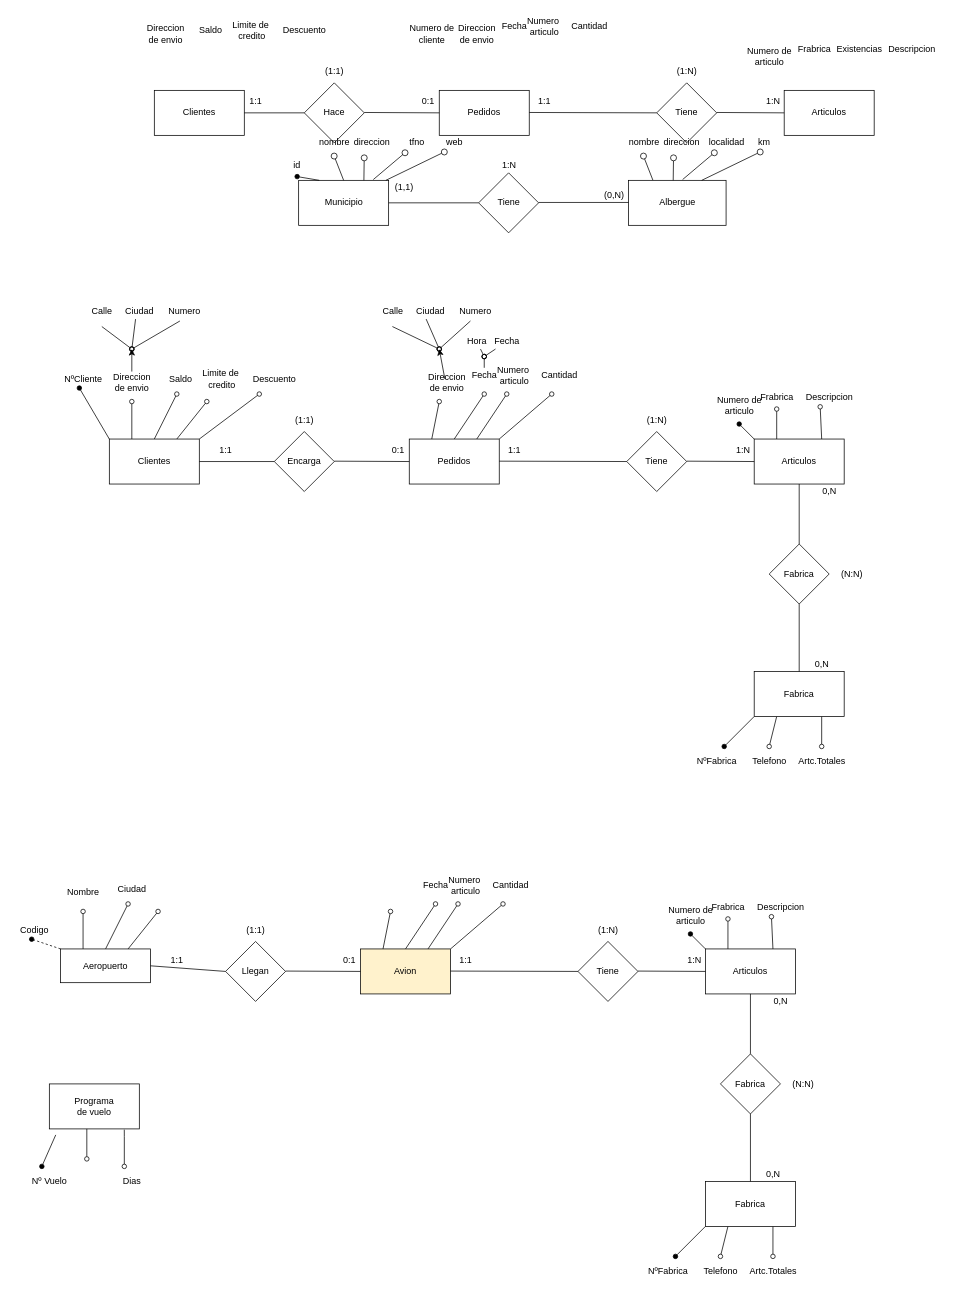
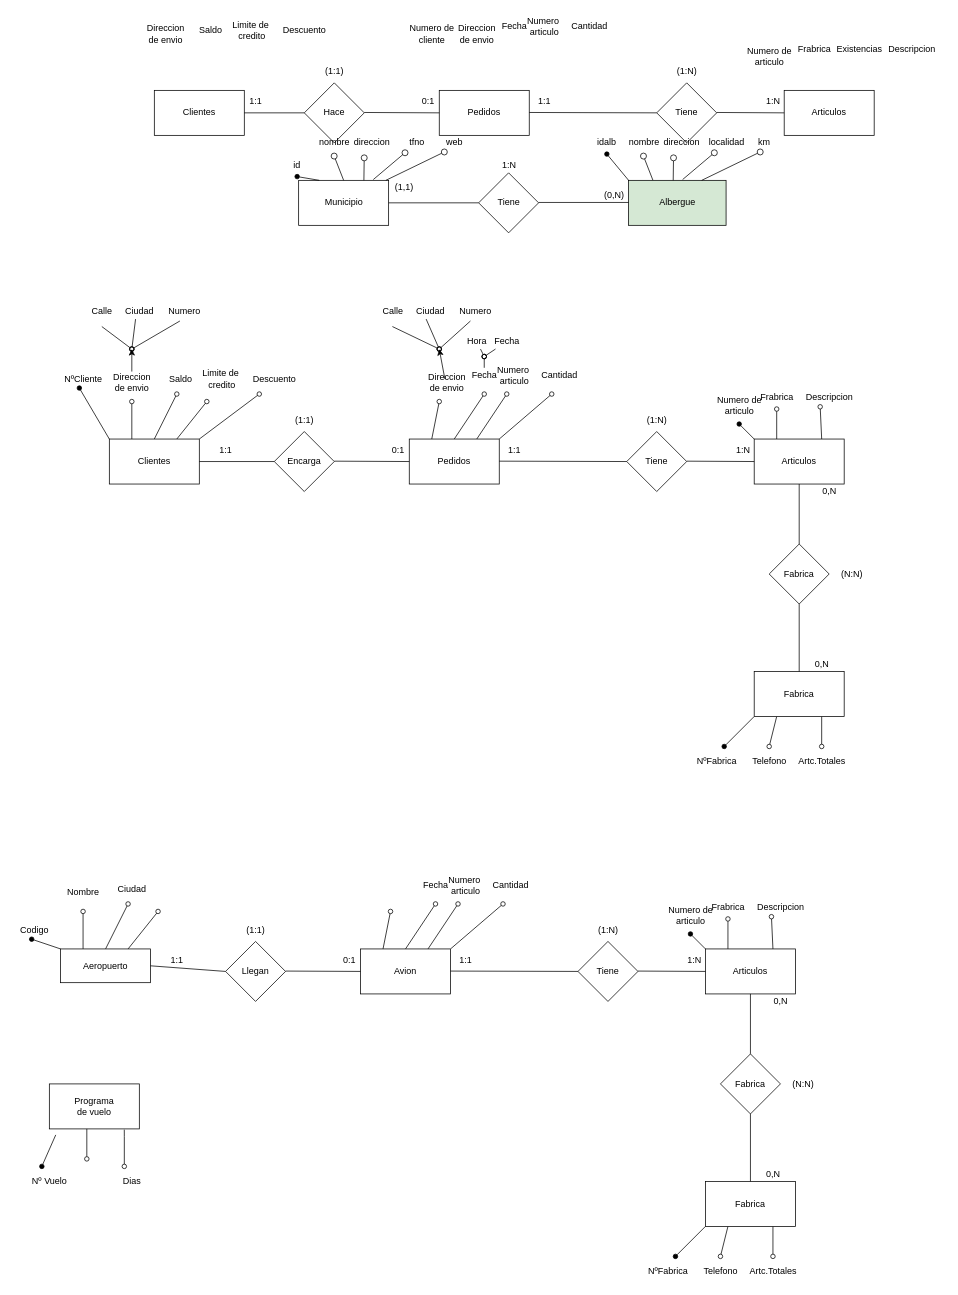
node "idalb": added
edge "Albergue" -> "idalb": added
node "Albergue": fillcolor #ffffff -> #d5e8d4
edge "Aeropuerto" -> "Codigo": style dashed -> solid
node "Avion": fillcolor #fff2cc -> #ffffff
